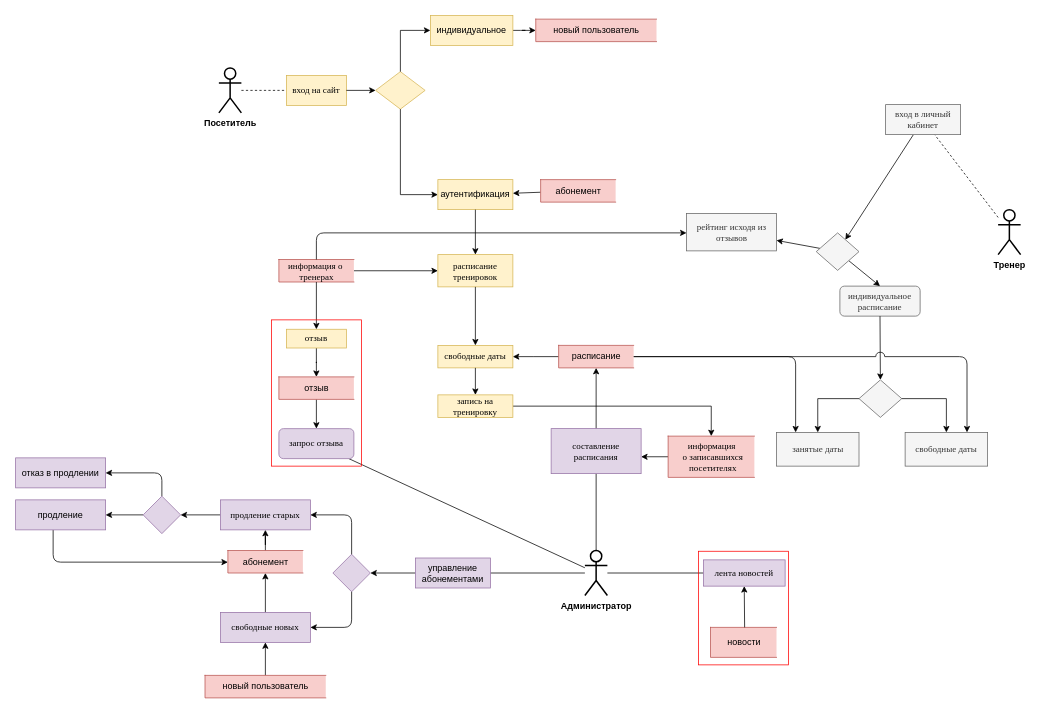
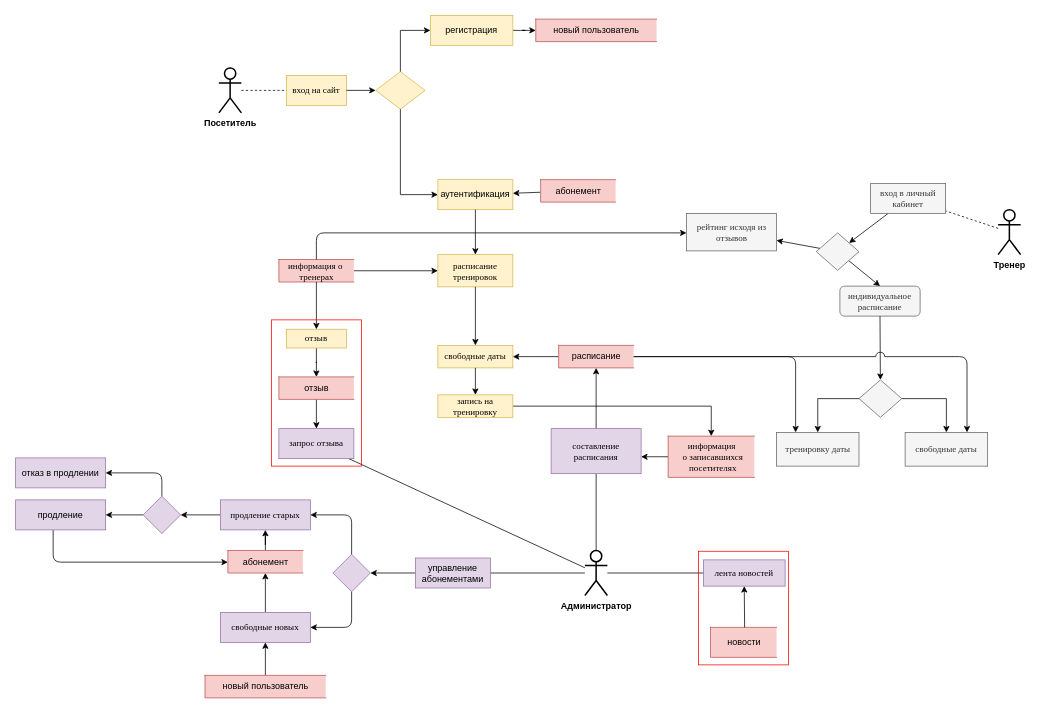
node "индивидуальное": label "индивидуальное" -> "регистрация"
node "вход в личный кабинет": moved (923, 120) -> (908, 198)
node "запрос отзыва": shape rounded rectangle -> rectangle
node "занятые даты": label "занятые даты" -> "тренировку даты"
